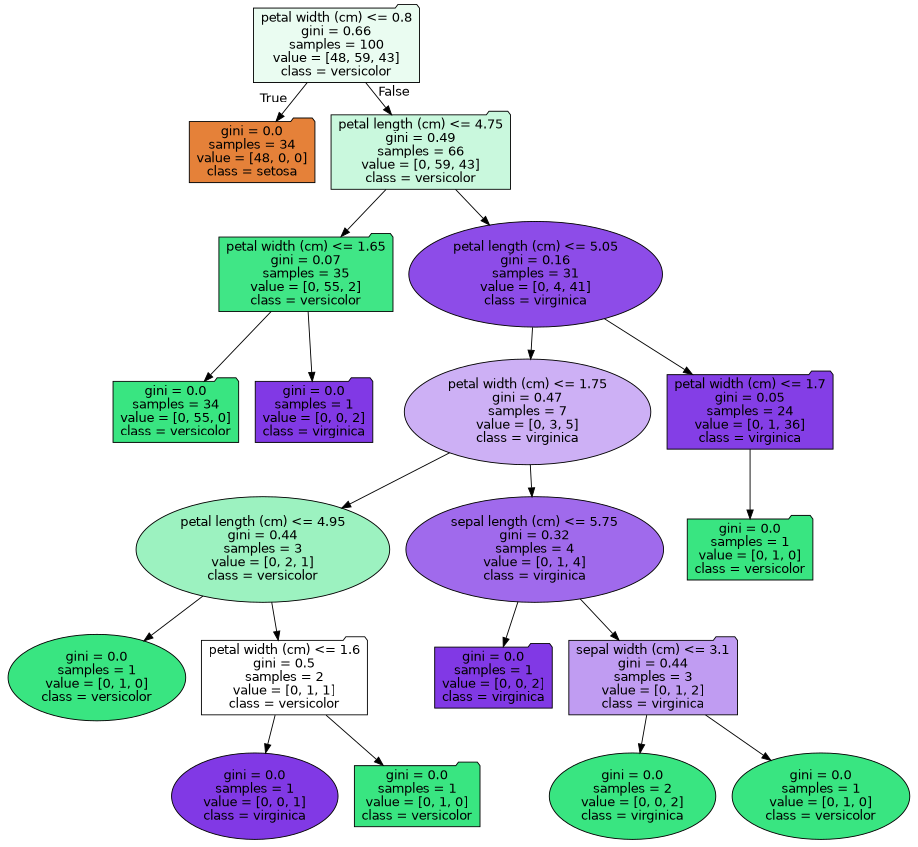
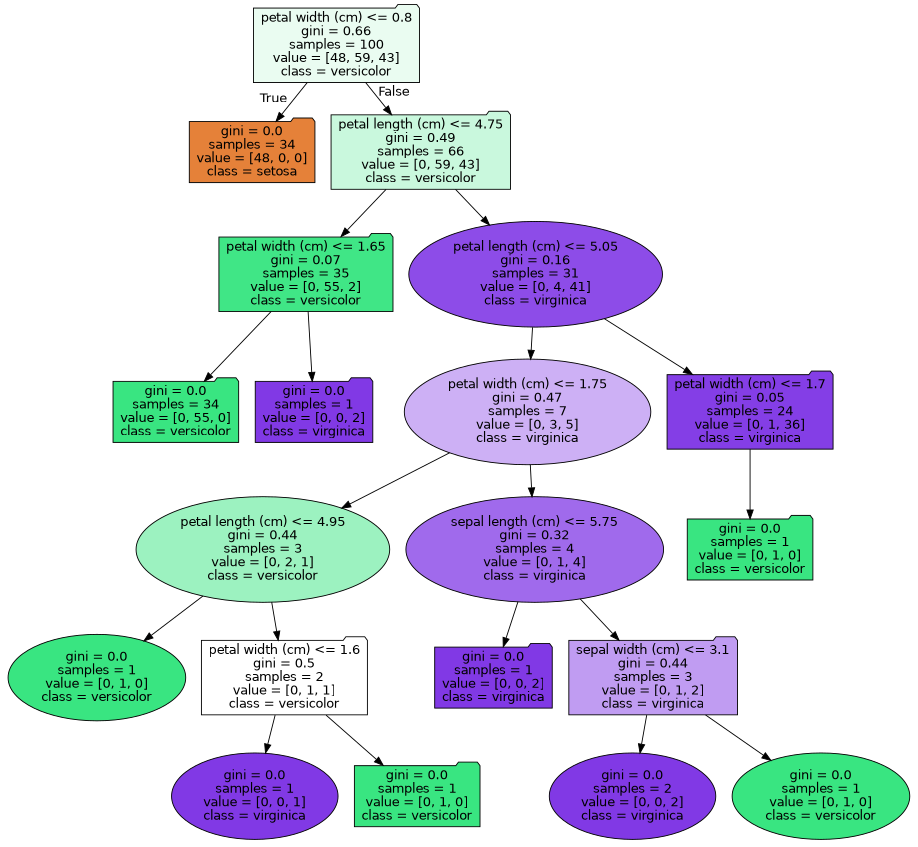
node "gini = 0.0 samples = 2 value = [0, 0, 2] class = virginica": fillcolor #39e581 -> #8139e5
